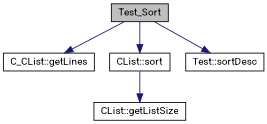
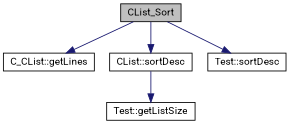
node "Test_Sort": label "Test_Sort" -> "CList_Sort"
node "CList::sort": label "CList::sort" -> "CList::sortDesc"
node "CList::getListSize": label "CList::getListSize" -> "Test::getListSize"
